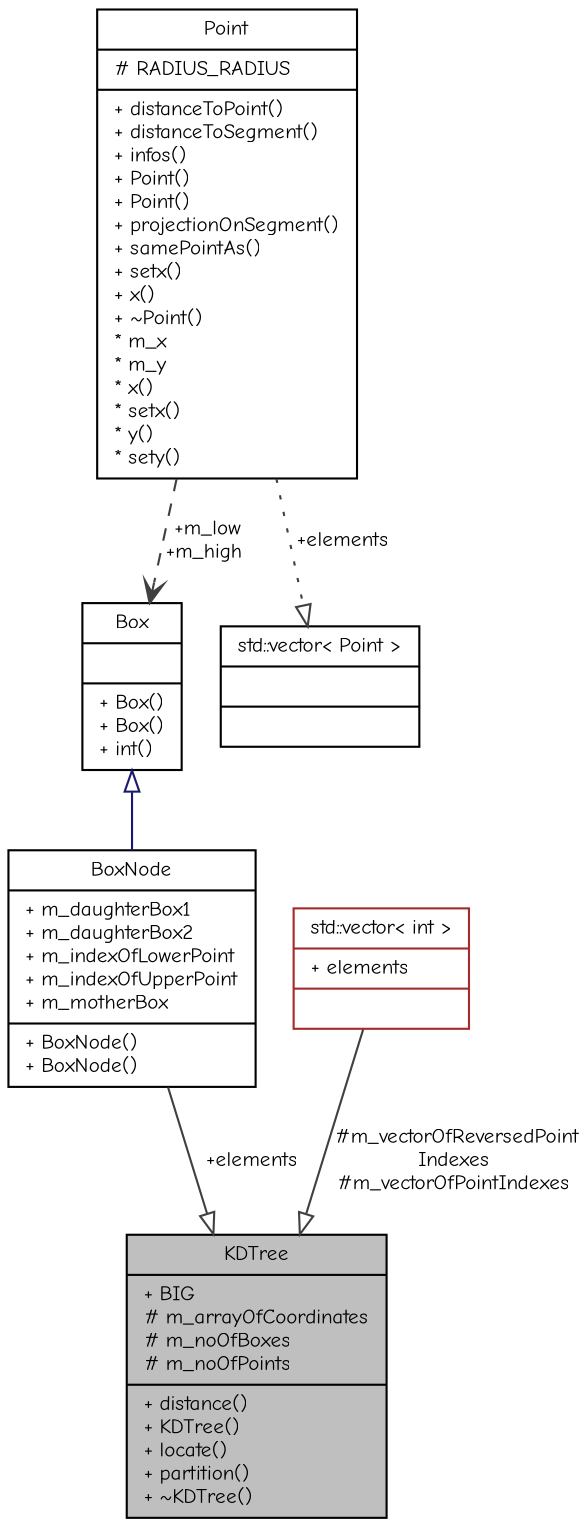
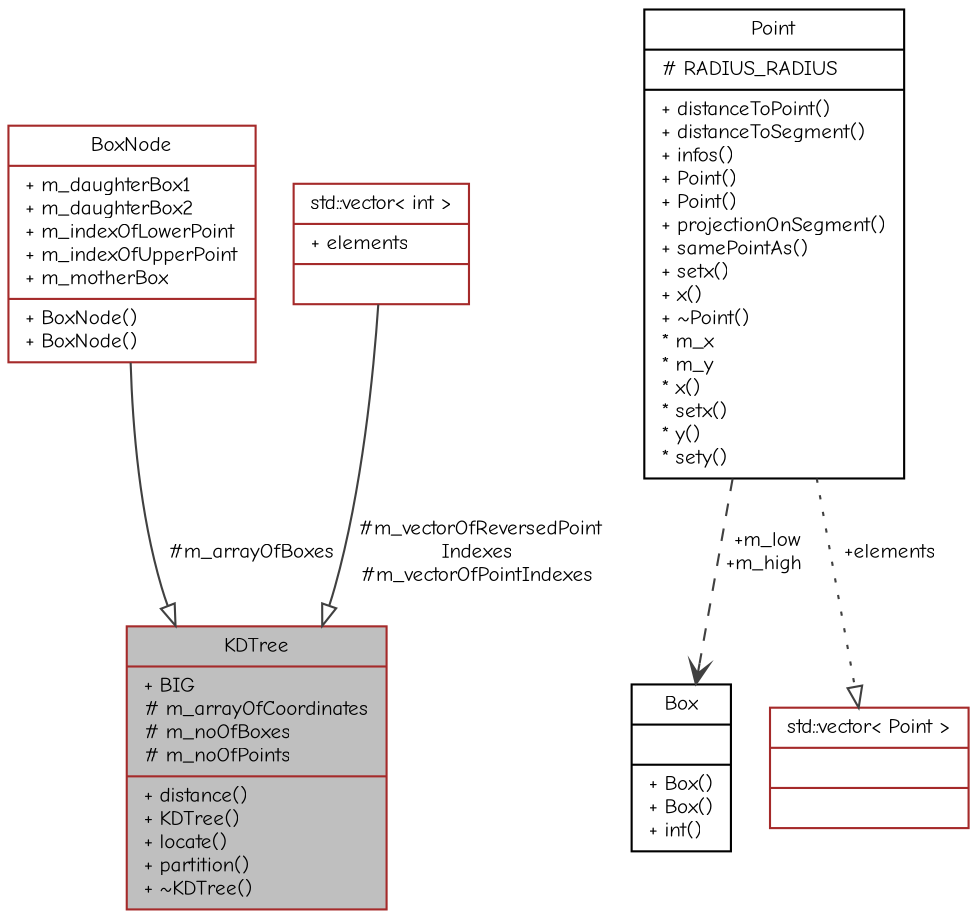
node "std::vector< Point >": color black -> brown
edge "BoxNode" -> "Box": removed
node "BoxNode": color black -> brown
edge "BoxNode" -> "KDTree": label " +elements" -> " #m_arrayOfBoxes"
node "KDTree": color black -> brown
